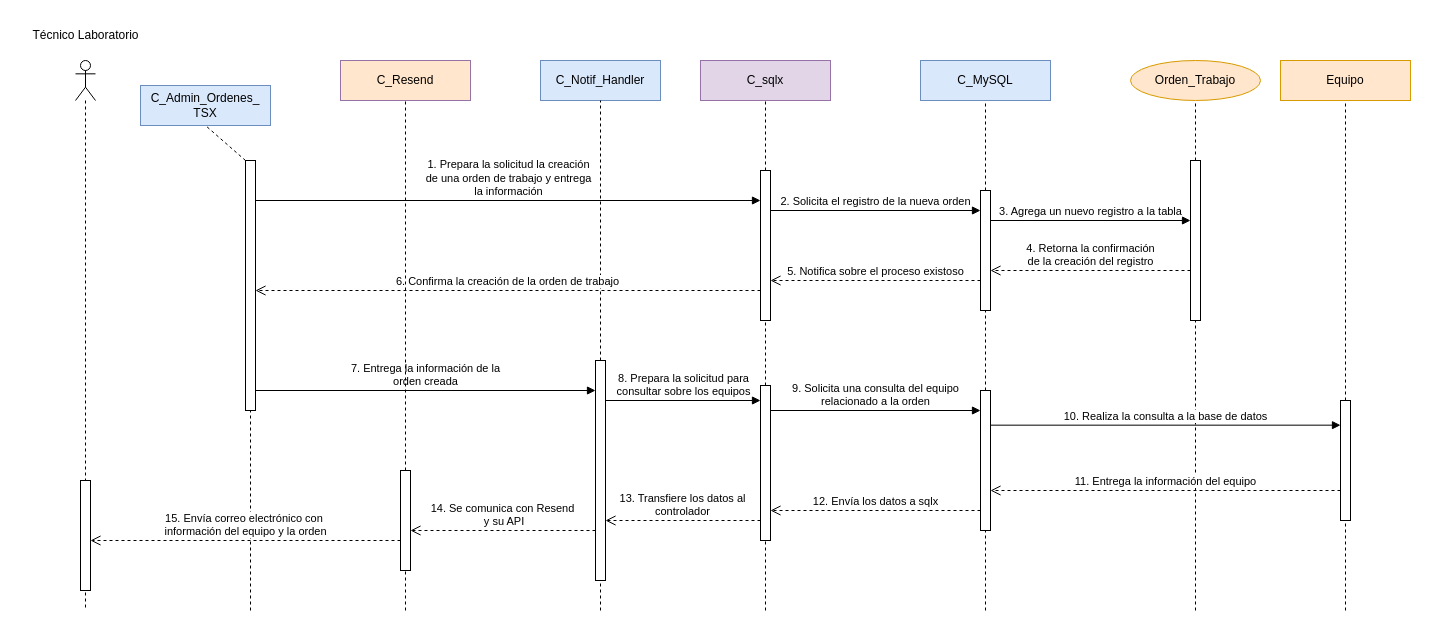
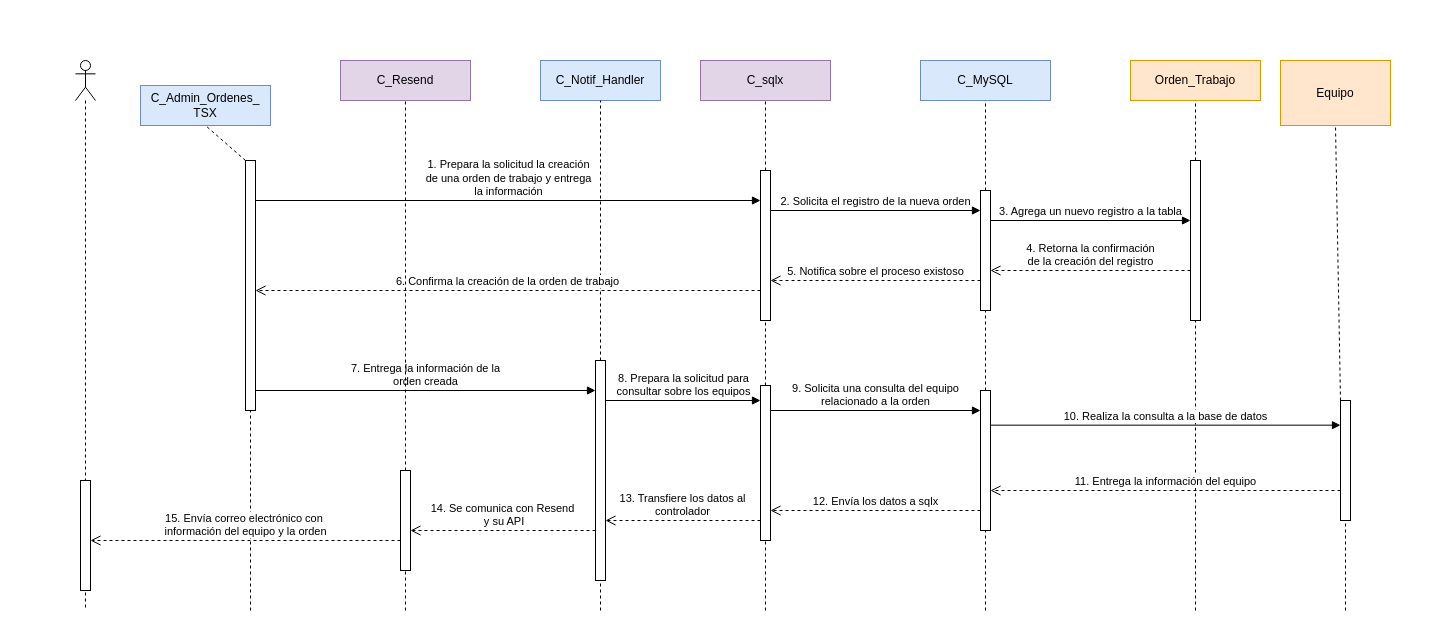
node "Técnico Laboratorio": removed
node "C_Resend": fillcolor #ffe6cc -> #e1d5e7
node "Orden_Trabajo": shape ellipse -> rectangle
node "Equipo": size 130x40 -> 110x65
